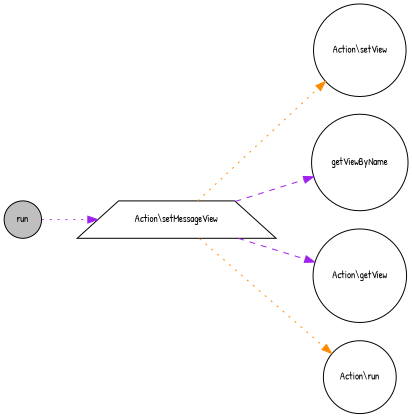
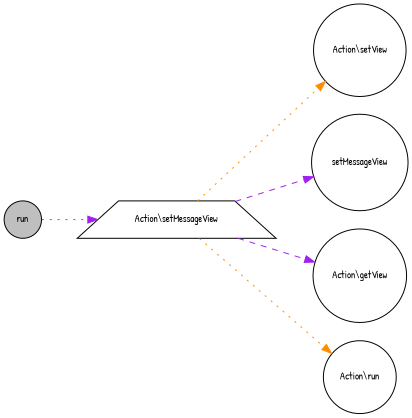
node "getViewByName": label "getViewByName" -> "setMessageView"
